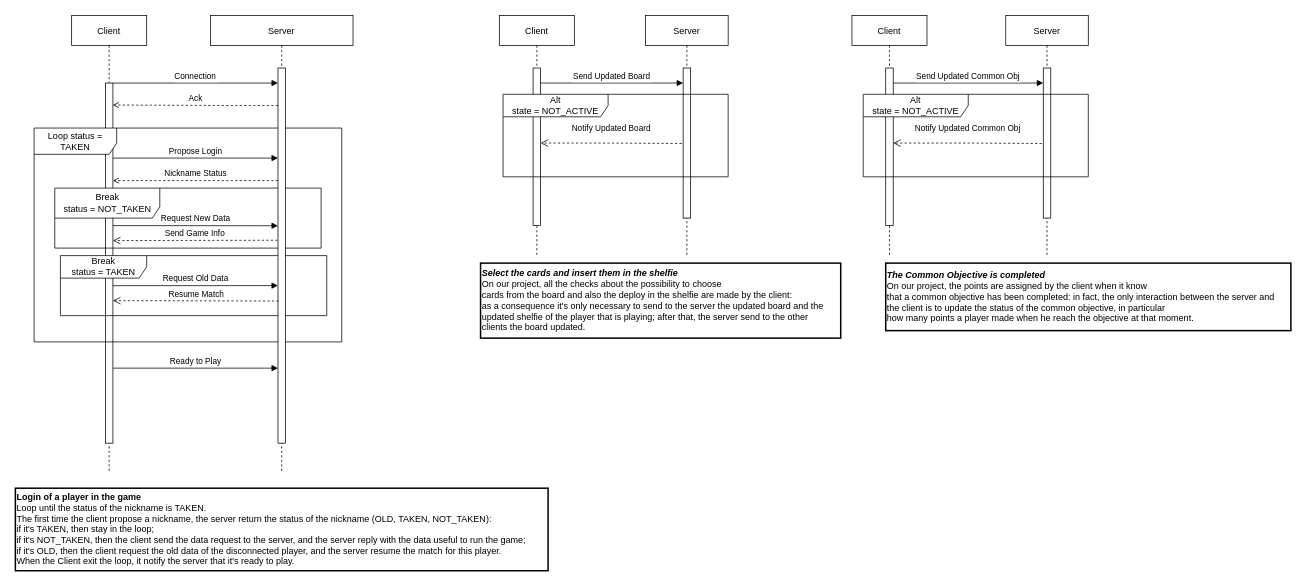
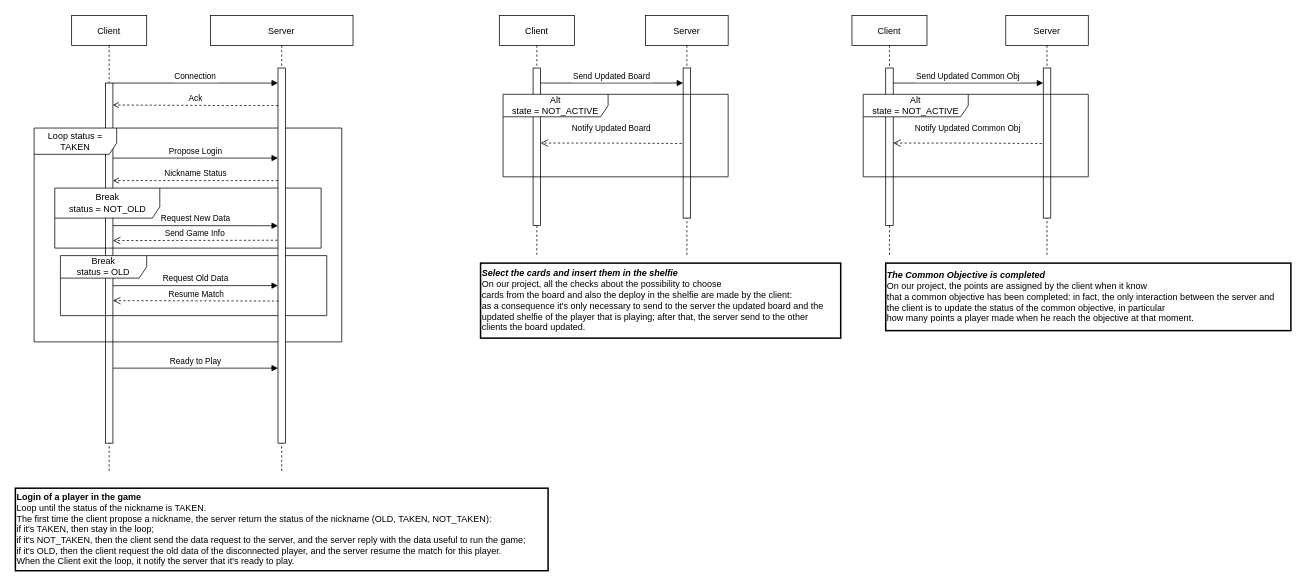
node "Break status = NOT_TAKEN": label "Break status = NOT_TAKEN" -> "Break status = NOT_OLD"
node "Break status = TAKEN": label "Break status = TAKEN" -> "Break status = OLD"
